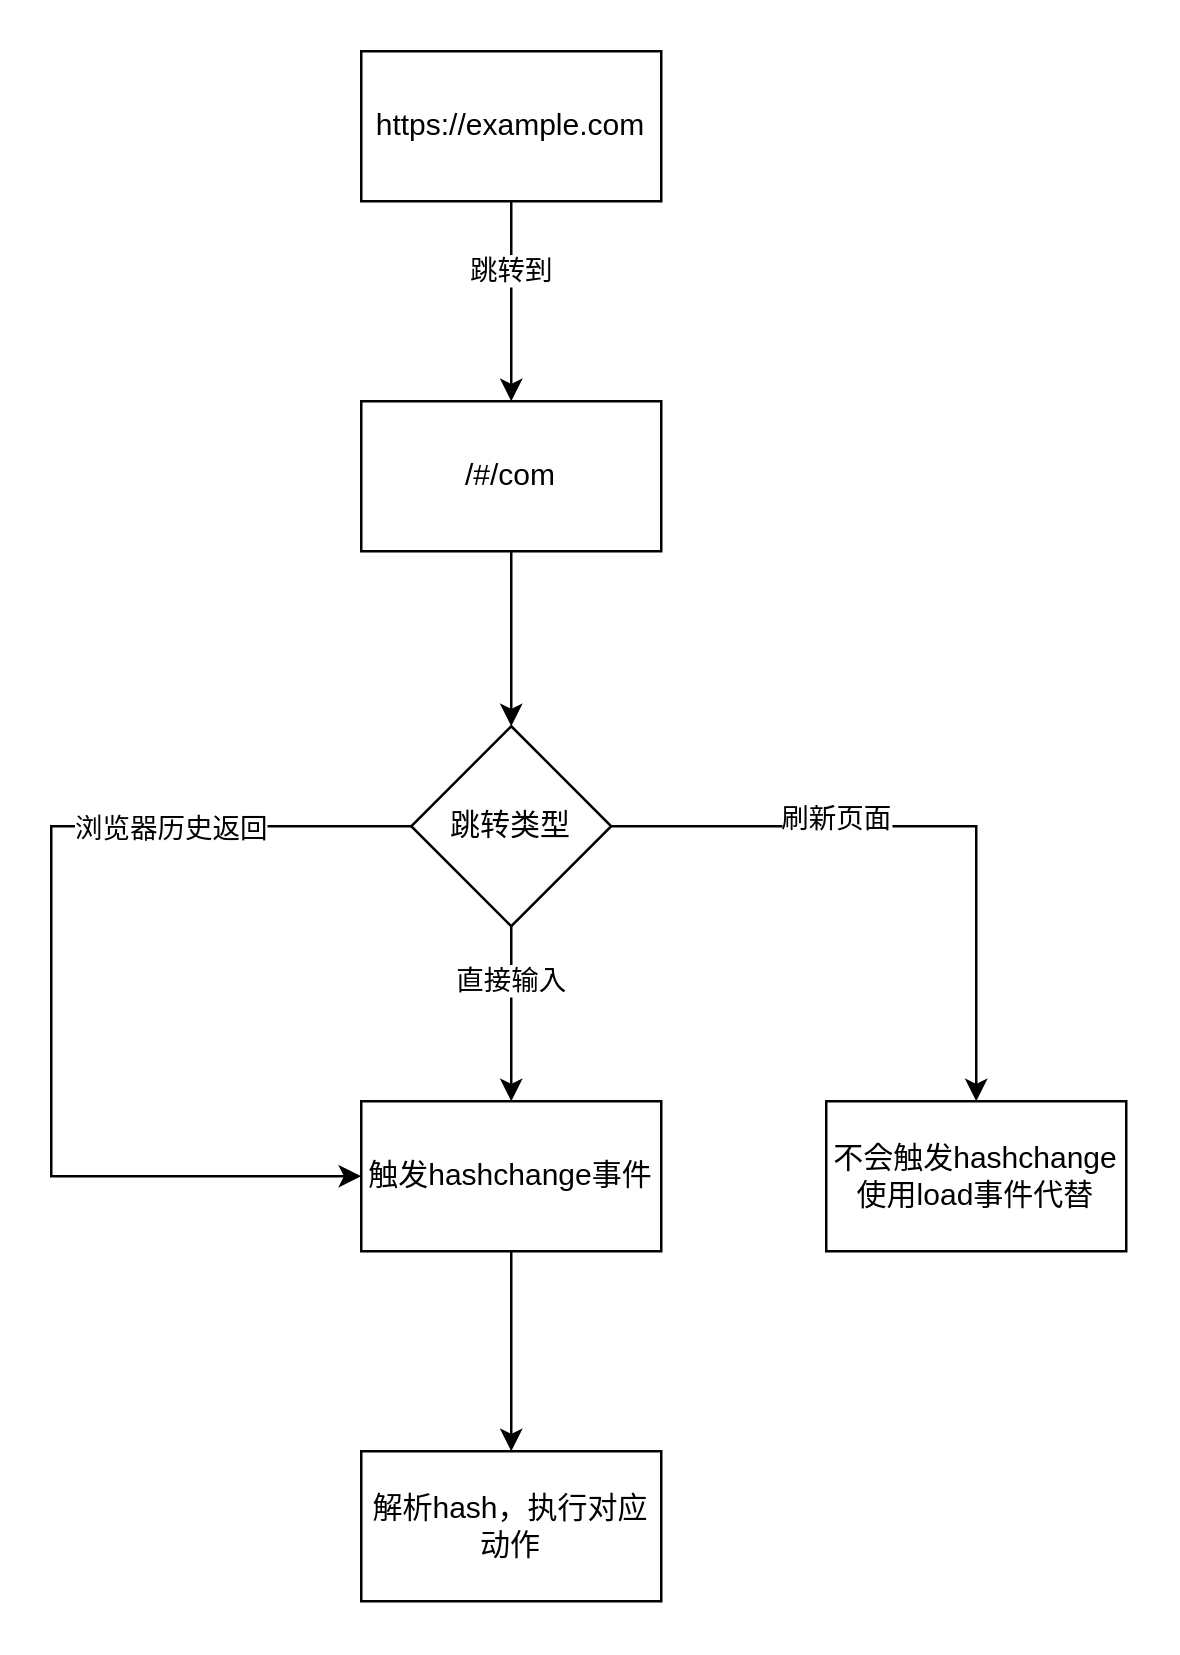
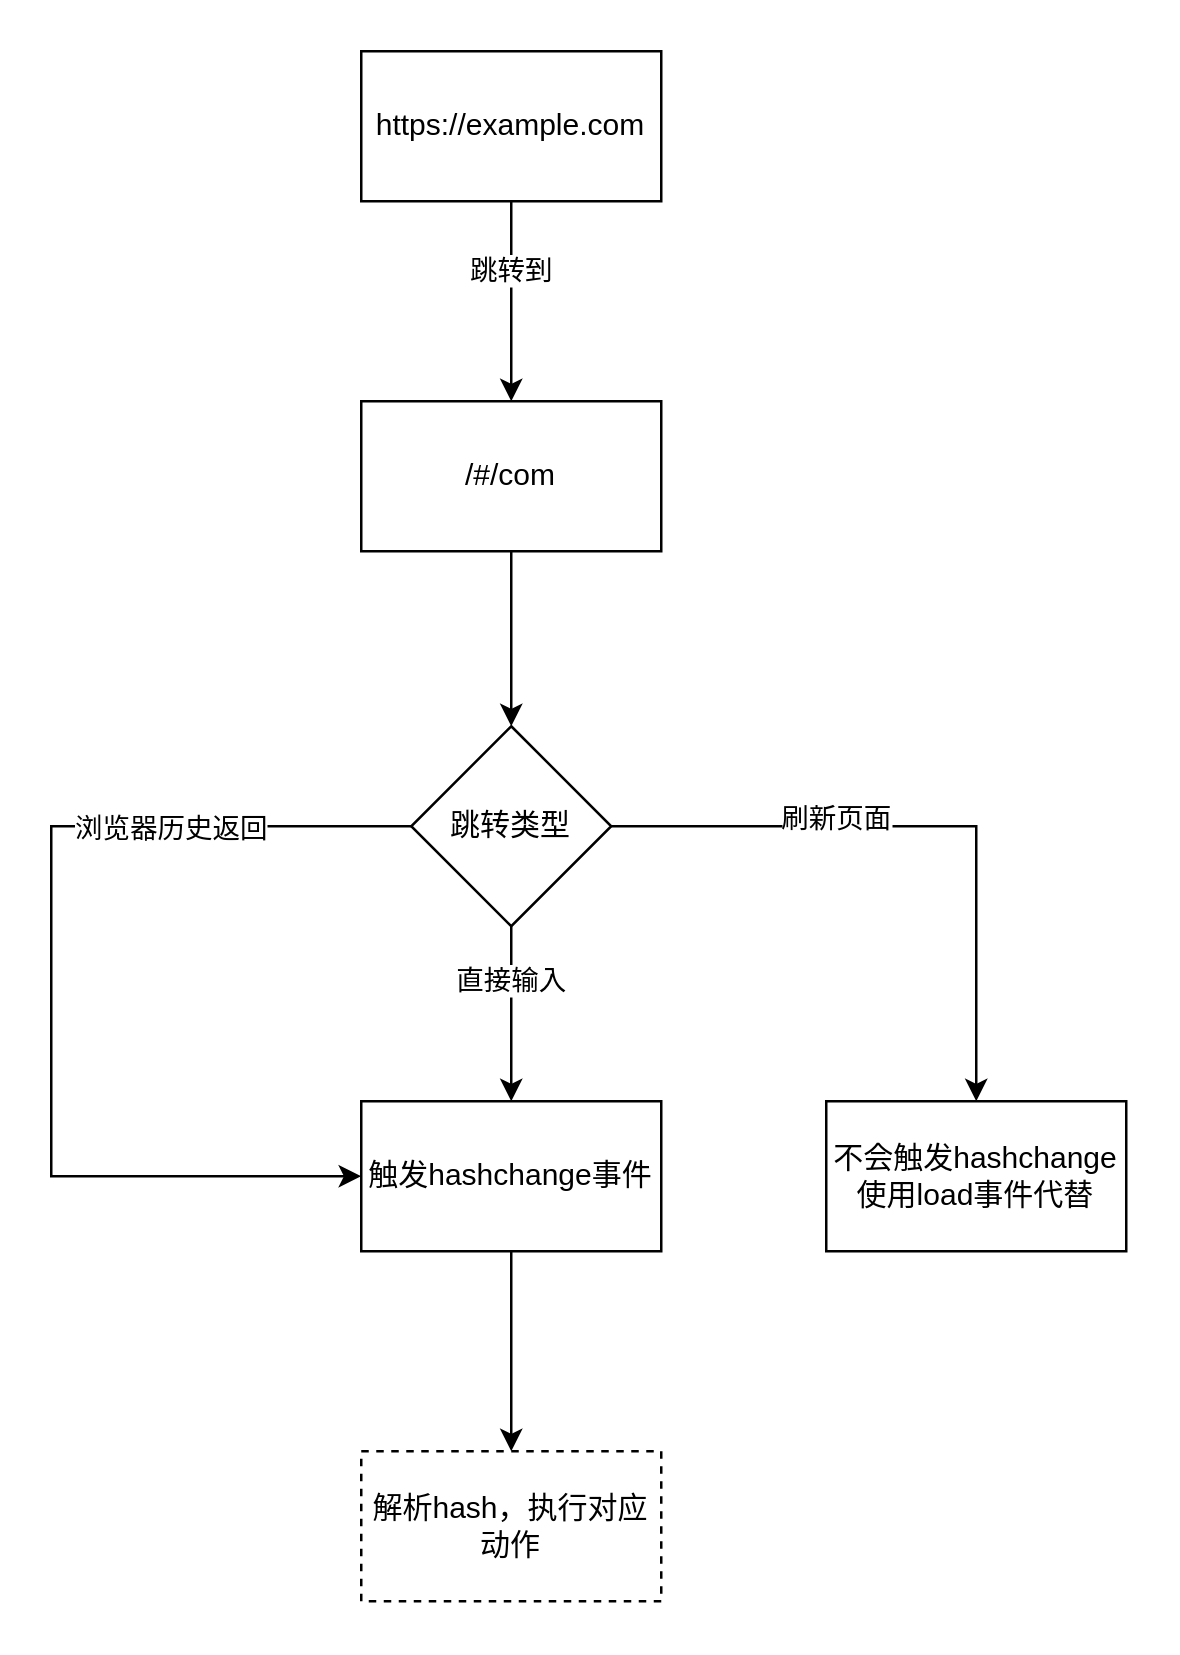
node "解析hash，执行对应动作": style solid -> dashed
